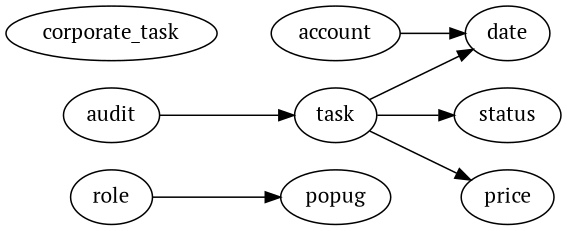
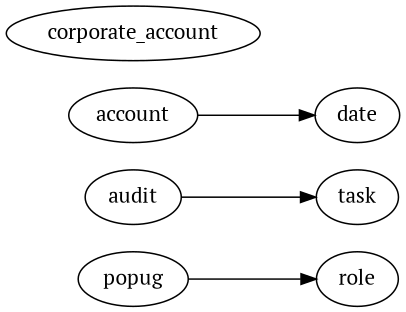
node "corporate_task": label "corporate_task" -> "corporate_account"
edge "task" -> "date": removed
node "status": removed
edge "role" -> "popug": reversed
node "price": removed
